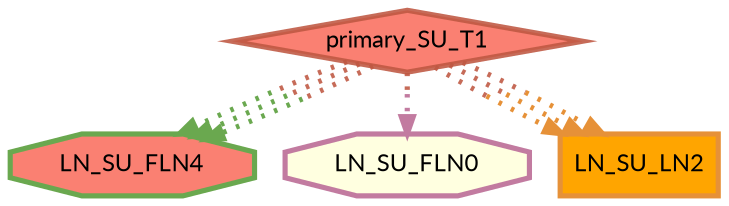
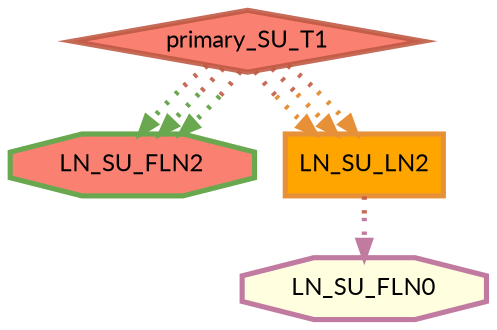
edge "primary_SU_T1" -> "LN_SU_FLN0": now "LN_SU_LN2" -> "LN_SU_FLN0"
node "LN_SU_FLN4": label "LN_SU_FLN4" -> "LN_SU_FLN2"
